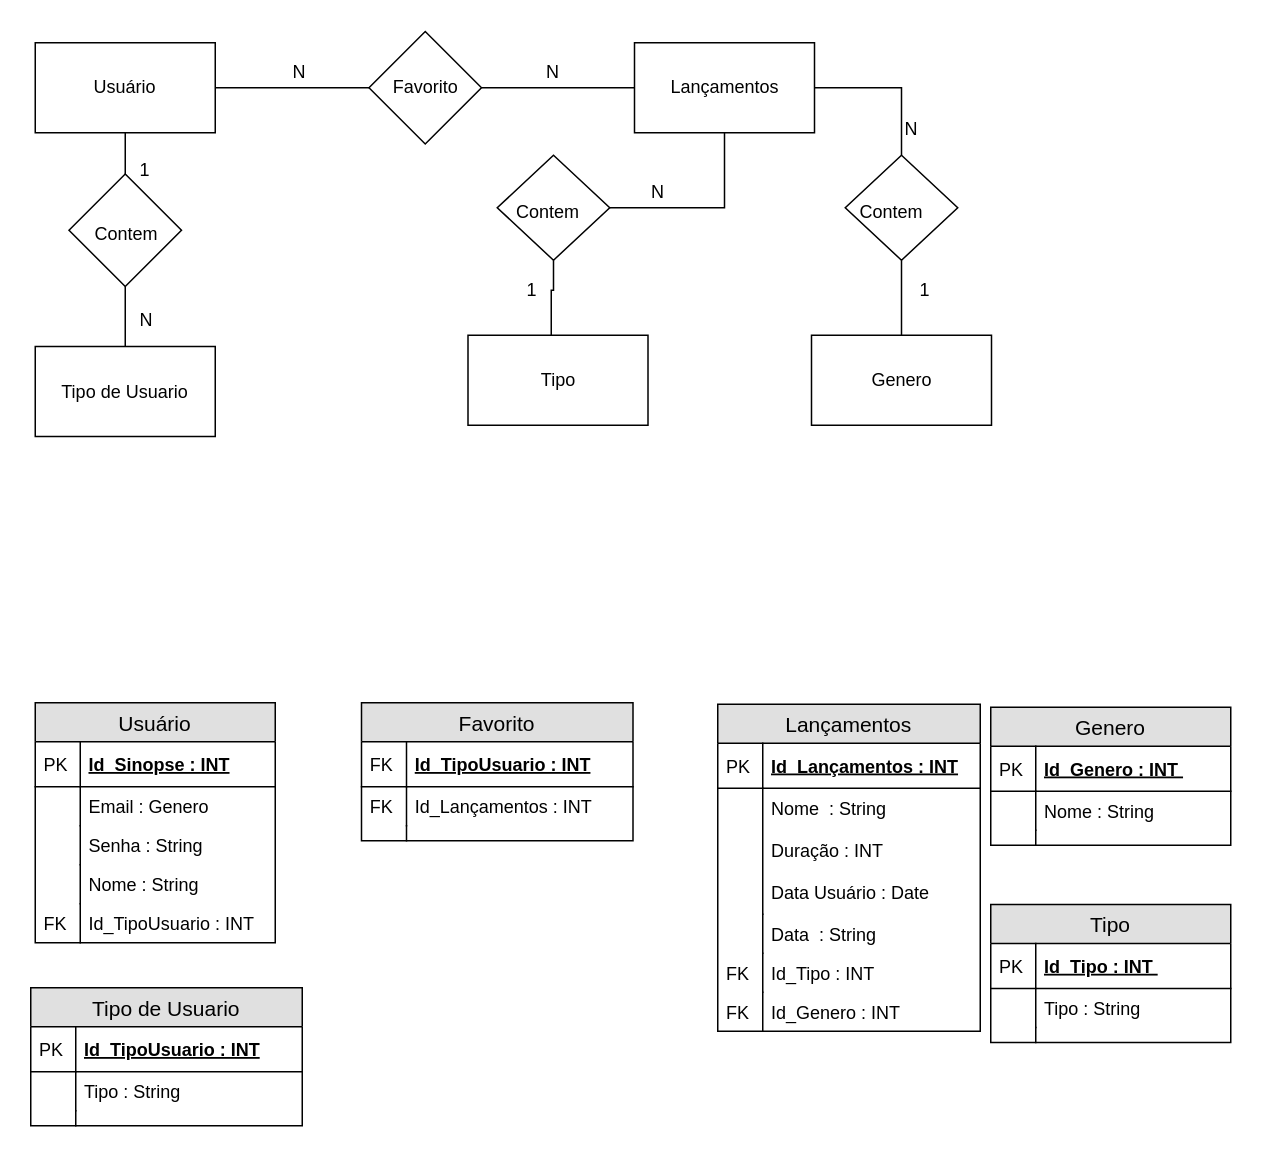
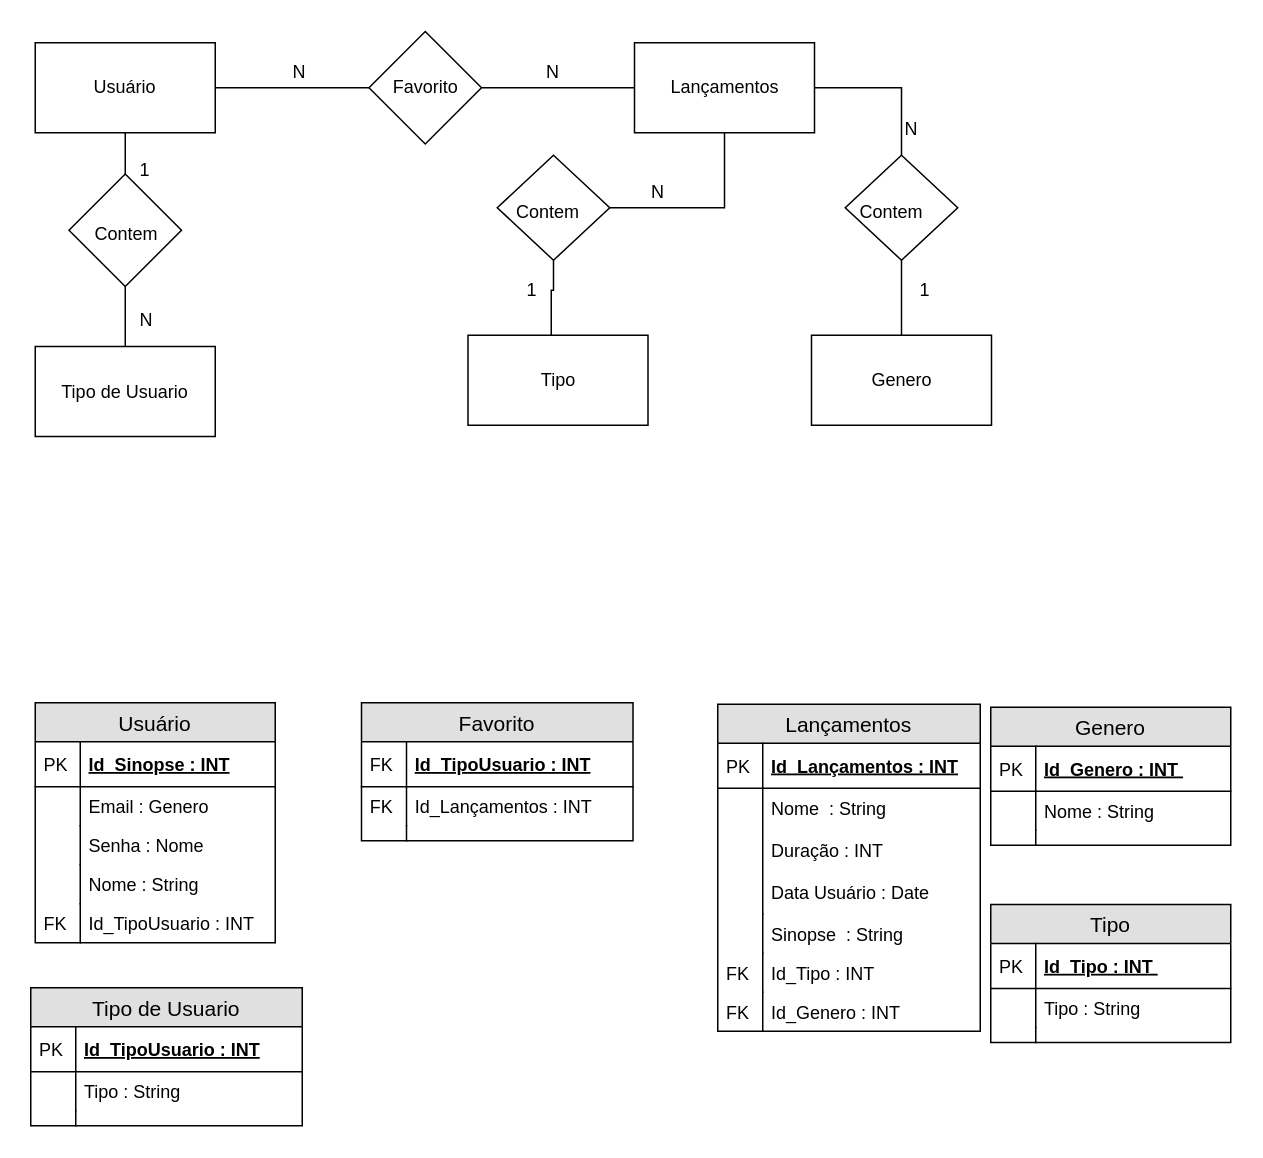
node "Senha : String": label "Senha : String" -> "Senha : Nome"
node "Data : String": label "Data : String" -> "Sinopse : String"
